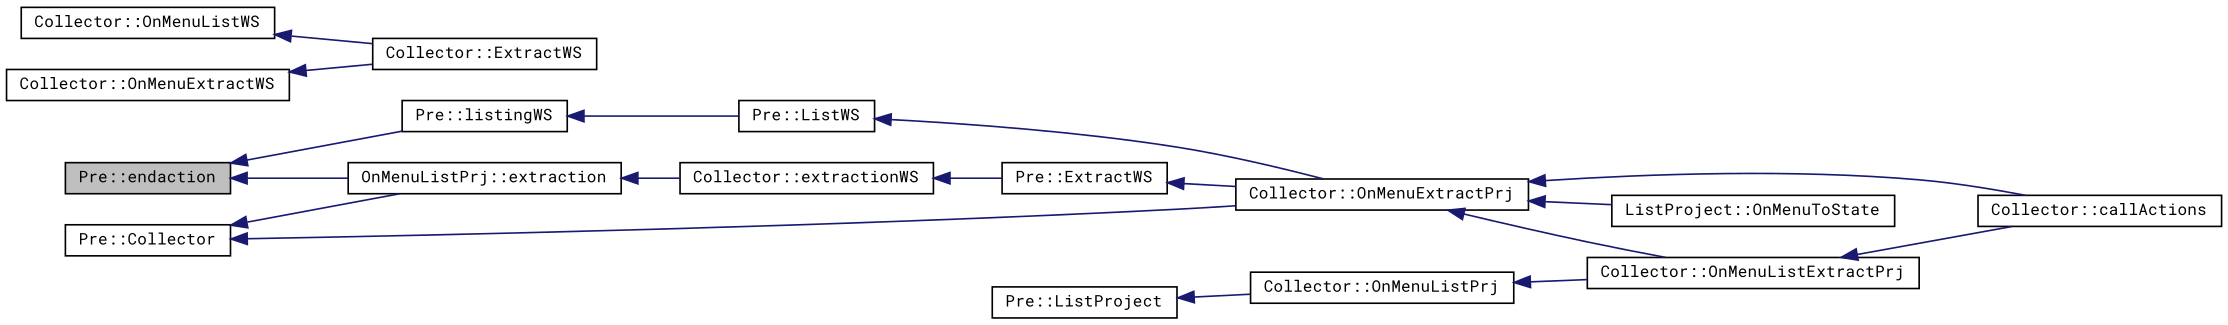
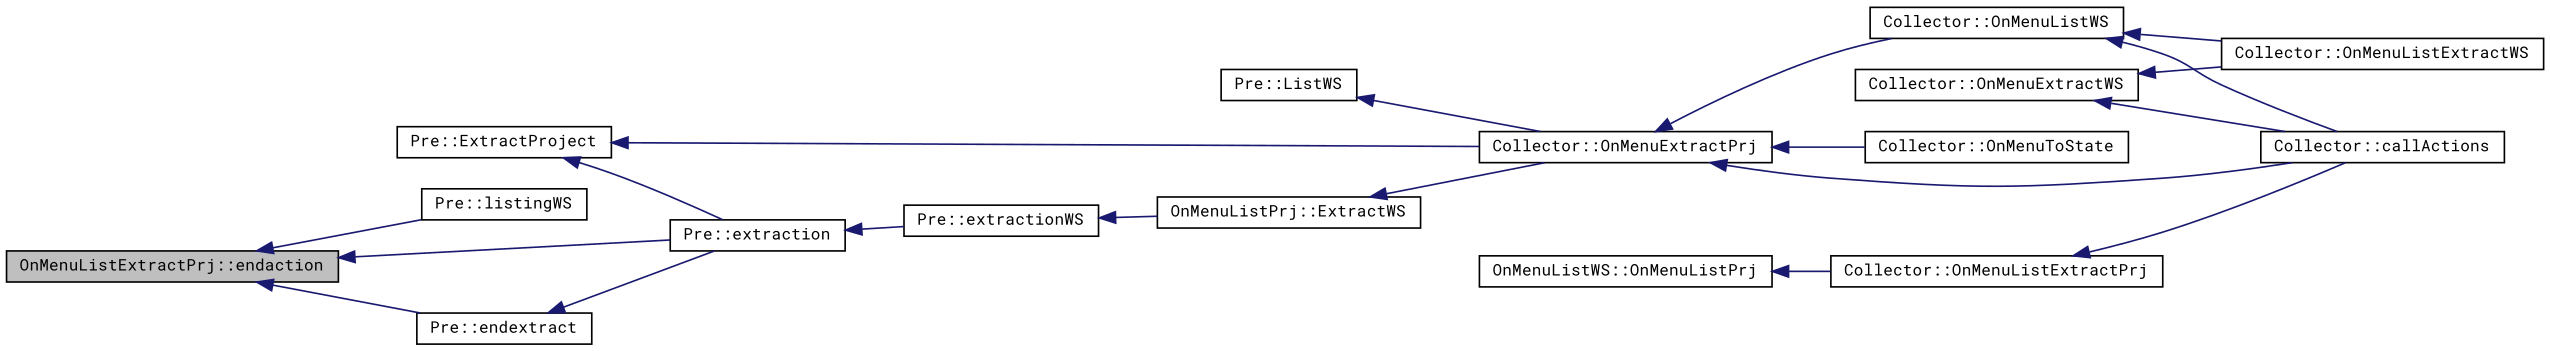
node "Collector::ExtractWS": label "Collector::ExtractWS" -> "Collector::OnMenuListExtractWS"
edge "Collector::callActions" -> "Collector::OnMenuListWS": added
edge "Pre::ListWS" -> "Pre::listingWS": removed
edge "Collector::callActions" -> "Collector::OnMenuExtractWS": added
node "Pre::endaction": label "Pre::endaction" -> "OnMenuListExtractPrj::endaction"
node "OnMenuListPrj::extraction": label "OnMenuListPrj::extraction" -> "Pre::extraction"
node "Collector::extractionWS": label "Collector::extractionWS" -> "Pre::extractionWS"
node "Pre::ExtractWS": label "Pre::ExtractWS" -> "OnMenuListPrj::ExtractWS"
node "ListProject::OnMenuToState": label "ListProject::OnMenuToState" -> "Collector::OnMenuToState"
edge "Collector::OnMenuListExtractPrj" -> "Collector::OnMenuExtractPrj": now "Collector::OnMenuListWS" -> "Collector::OnMenuExtractPrj"
node "Pre::Collector": label "Pre::Collector" -> "Pre::ExtractProject"
node "Collector::OnMenuListPrj": label "Collector::OnMenuListPrj" -> "OnMenuListWS::OnMenuListPrj"
node "Pre::ListProject": removed
node "Pre::endextract": added
